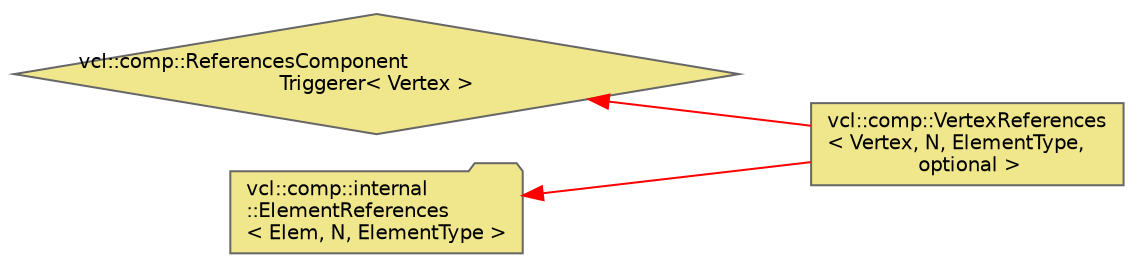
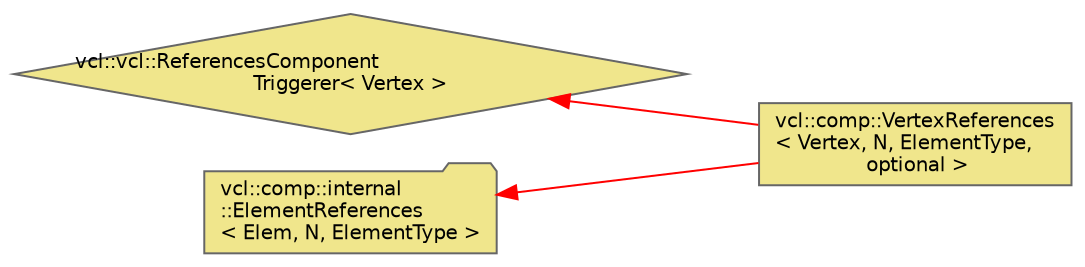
node "vcl::comp::ReferencesComponent Triggerer< Vertex >": label "vcl::comp::ReferencesComponent Triggerer< Vertex >" -> "vcl::vcl::ReferencesComponent Triggerer< Vertex >"
